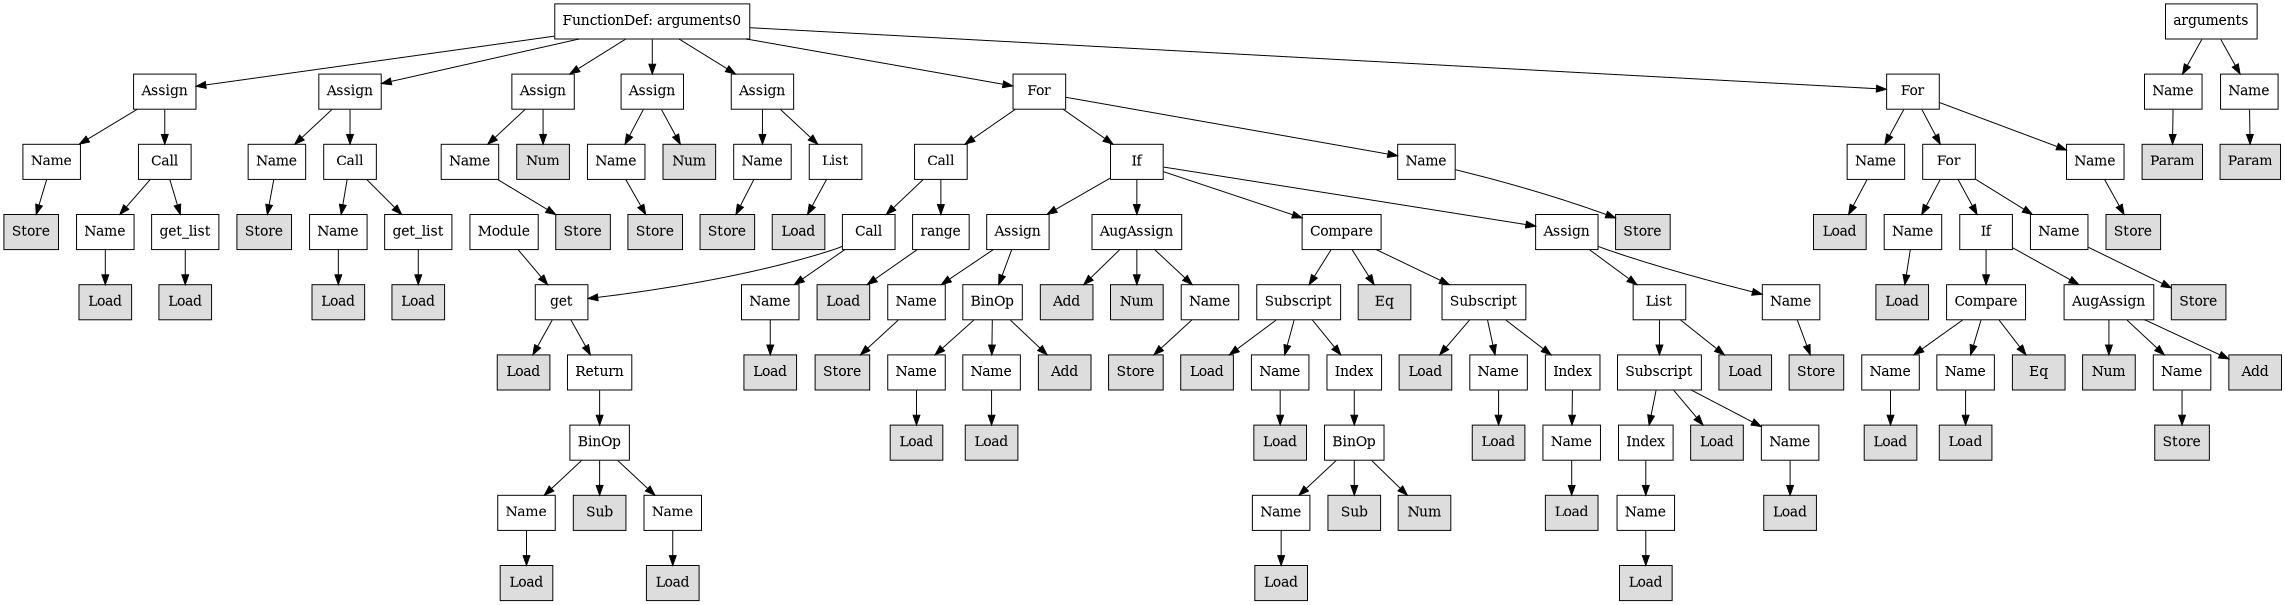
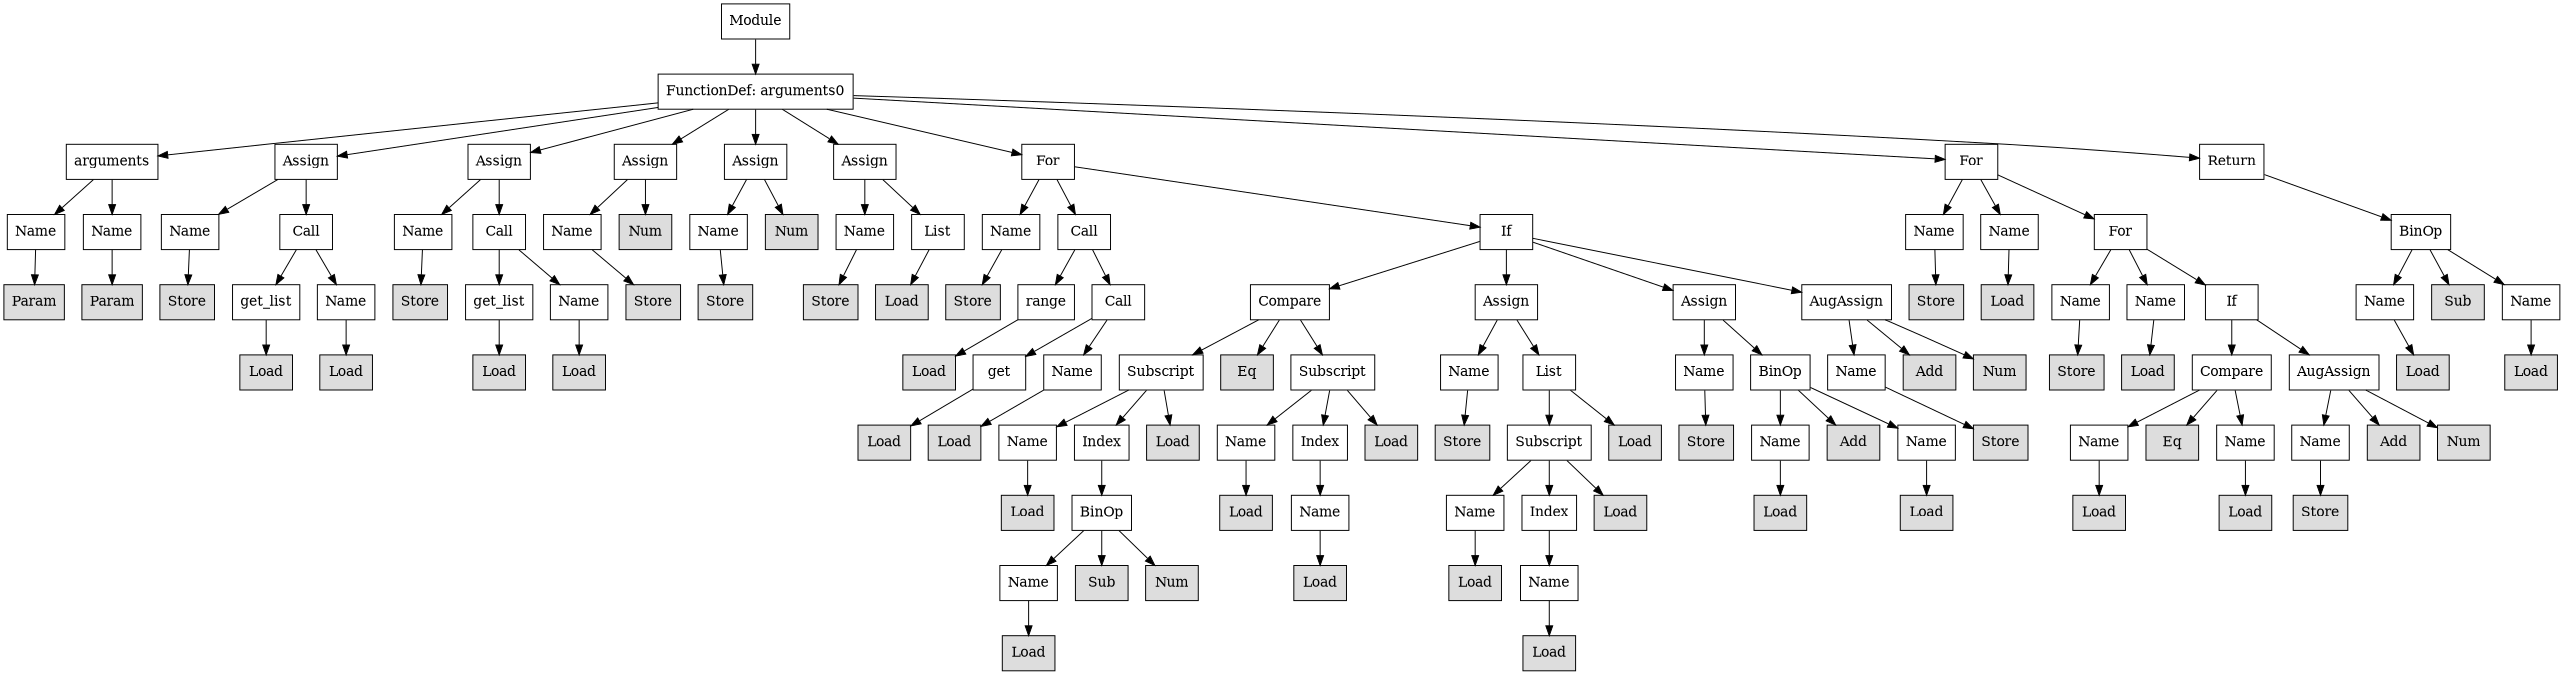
edge "FunctionDef: arguments0" -> "arguments": added
edge "Module" -> "get": now "Module" -> "FunctionDef: arguments0"
edge "get" -> "Return": now "FunctionDef: arguments0" -> "Return"
